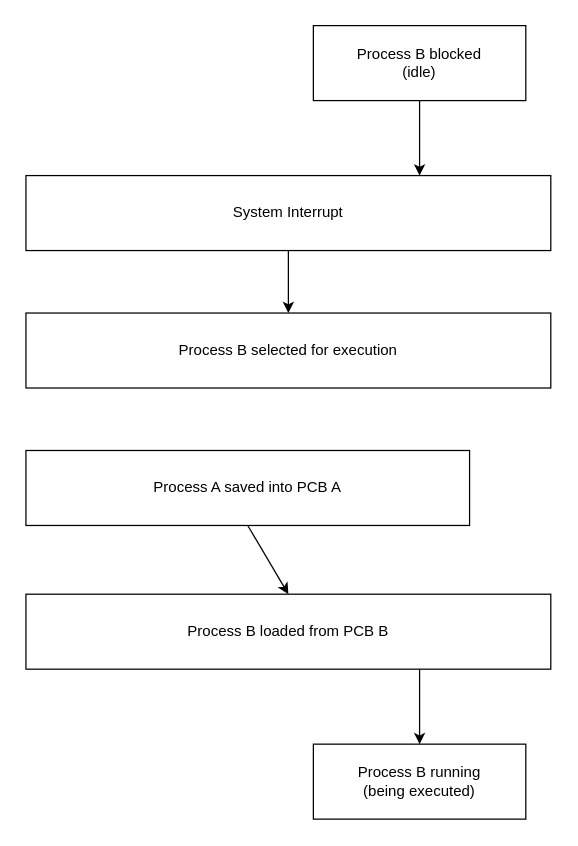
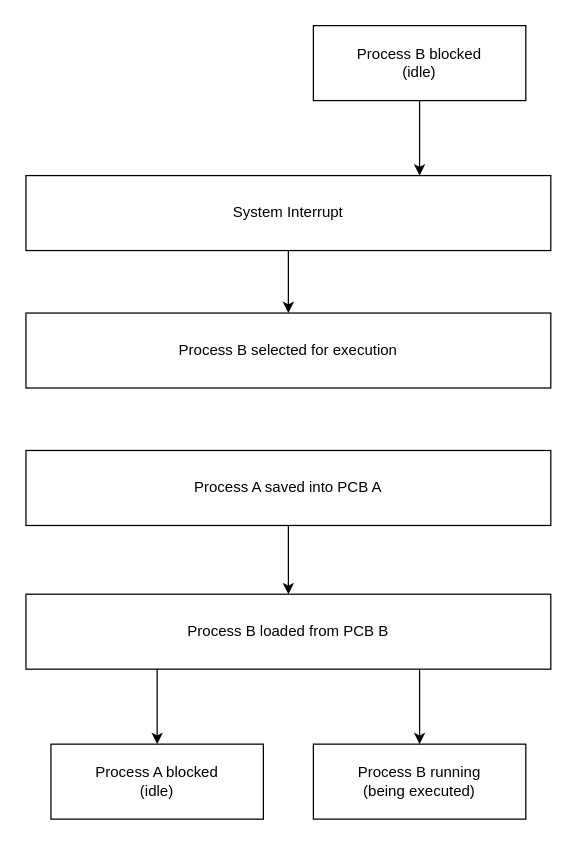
node "Process A saved into PCB A": size 444x75 -> 525x75
edge "Process B loaded from PCB B" -> "Process A blocked (idle)": added
node "Process A blocked (idle)": added
